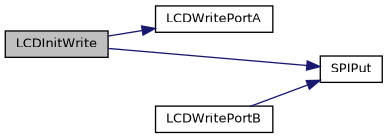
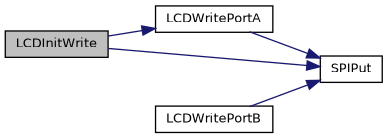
edge "LCDWritePortA" -> "SPIPut": added
